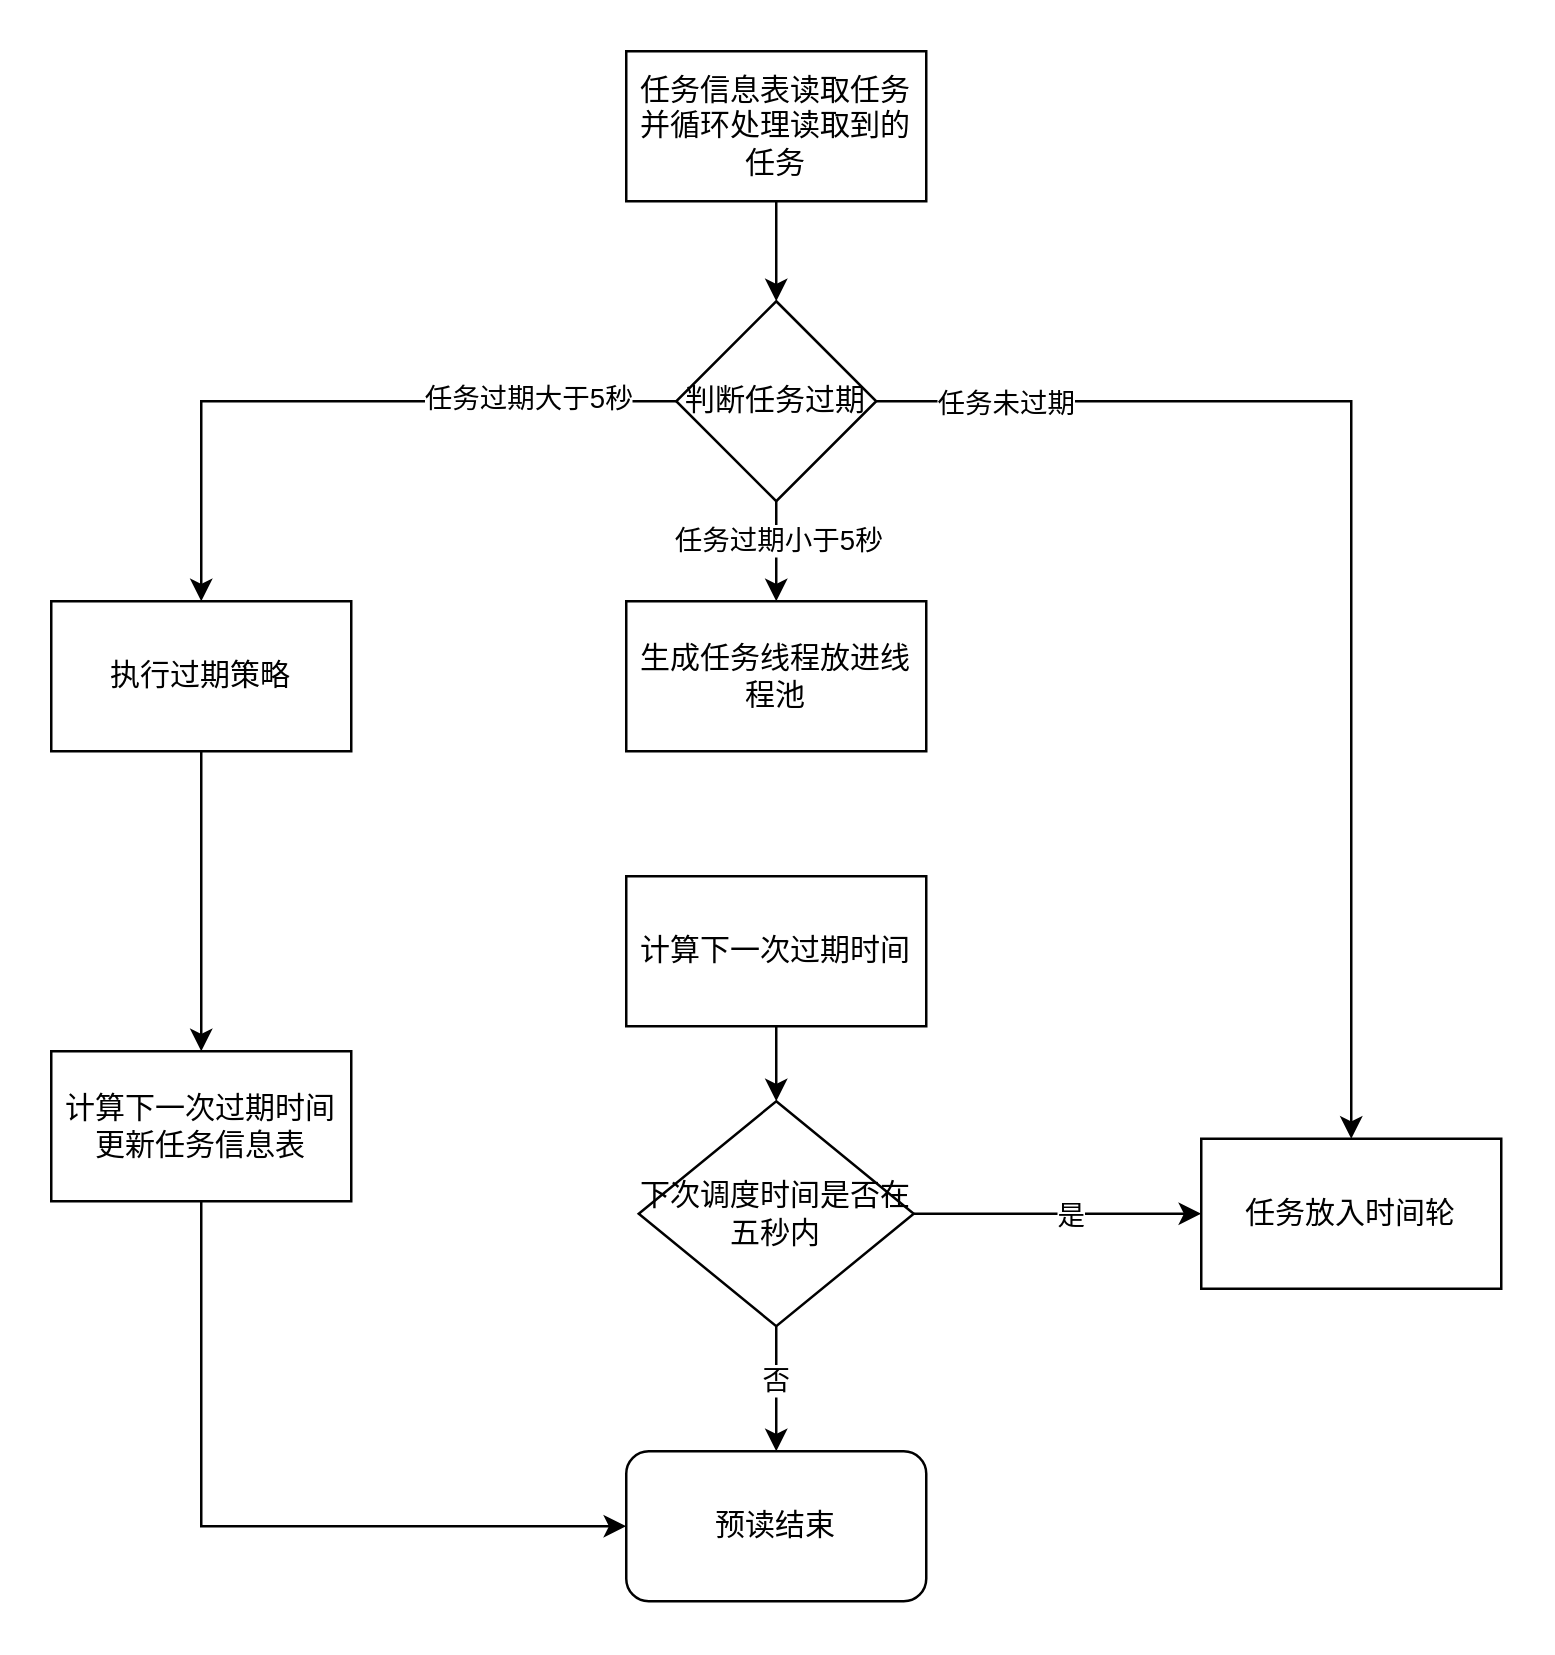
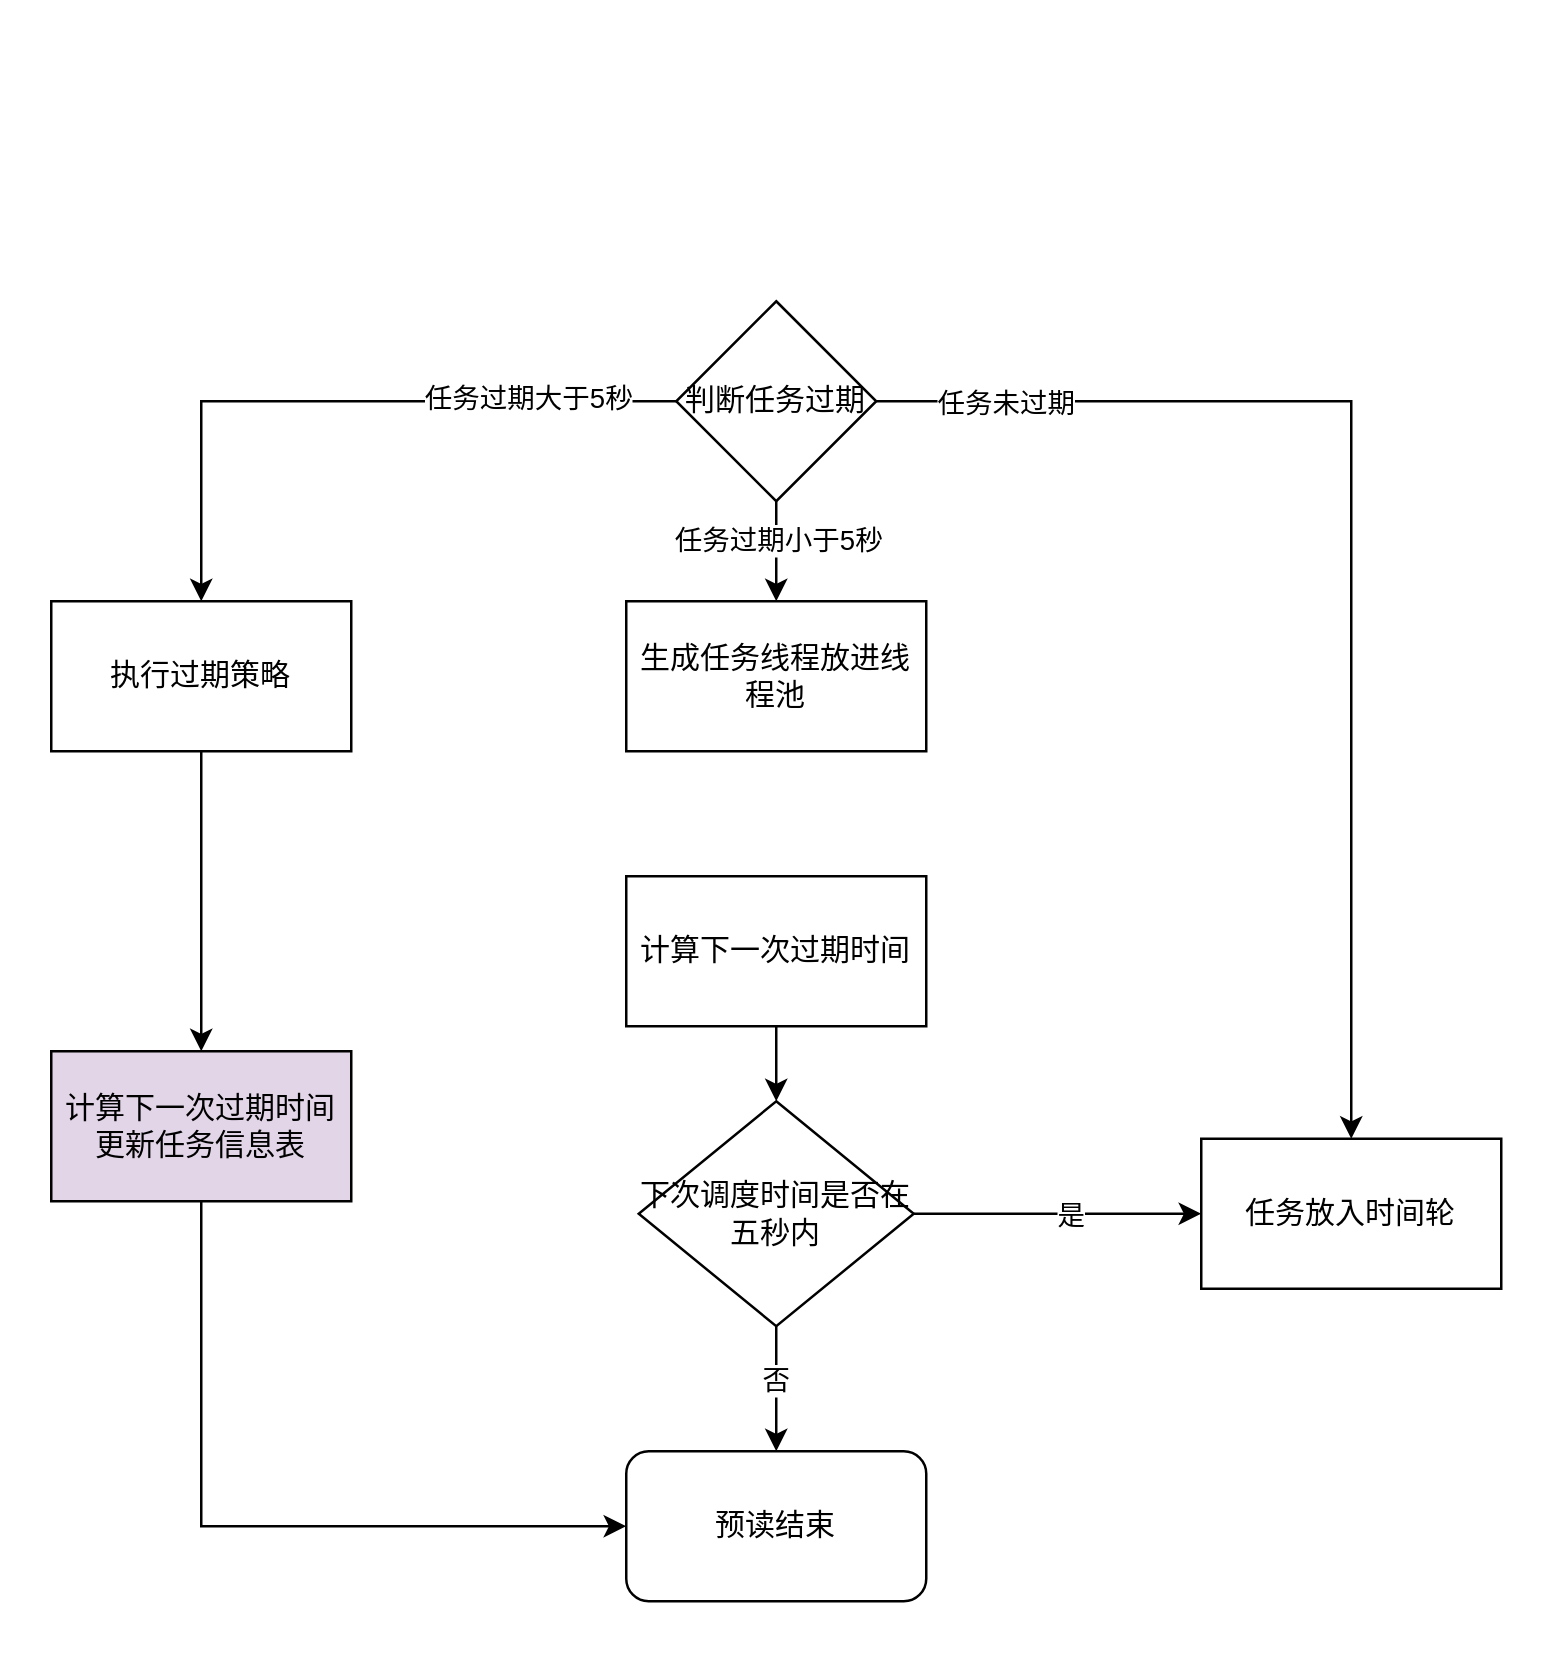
node "任务信息表读取任务并循环处理读取到的任务": removed
edge "任务信息表读取任务并循环处理读取到的任务" -> "判断任务过期": removed
node "计算下一次过期时间更新任务信息表": fillcolor #ffffff -> #e1d5e7
